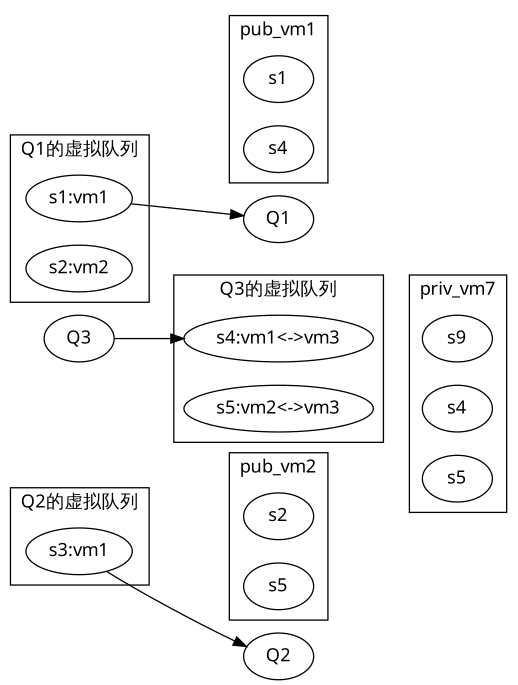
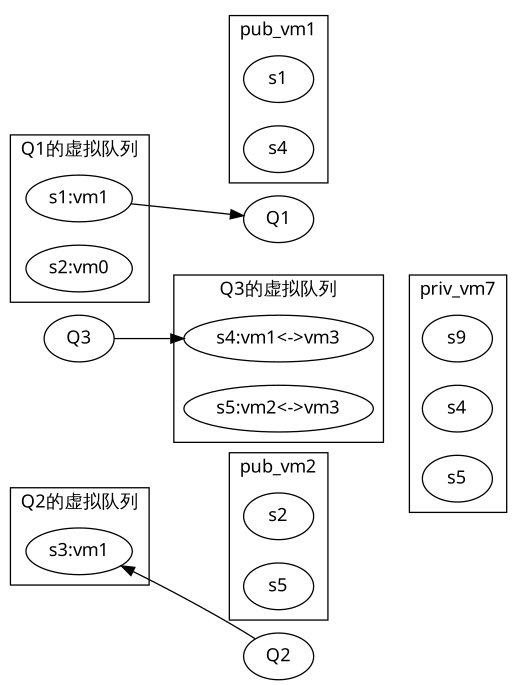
node "s2:vm2": label "s2:vm2" -> "s2:vm0"
edge "s3:vm1" -> "Q2": reversed
